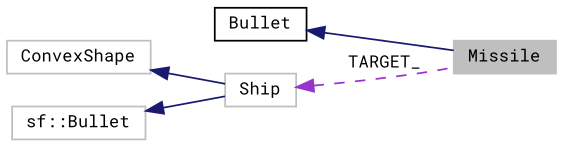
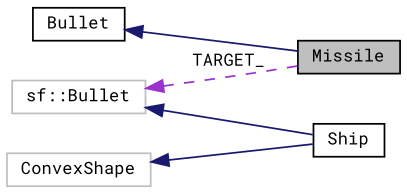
node "Missile": color grey75 -> black
edge "Missile" -> "Ship": now "Missile" -> "sf::Bullet"
node "Ship": color grey75 -> black
